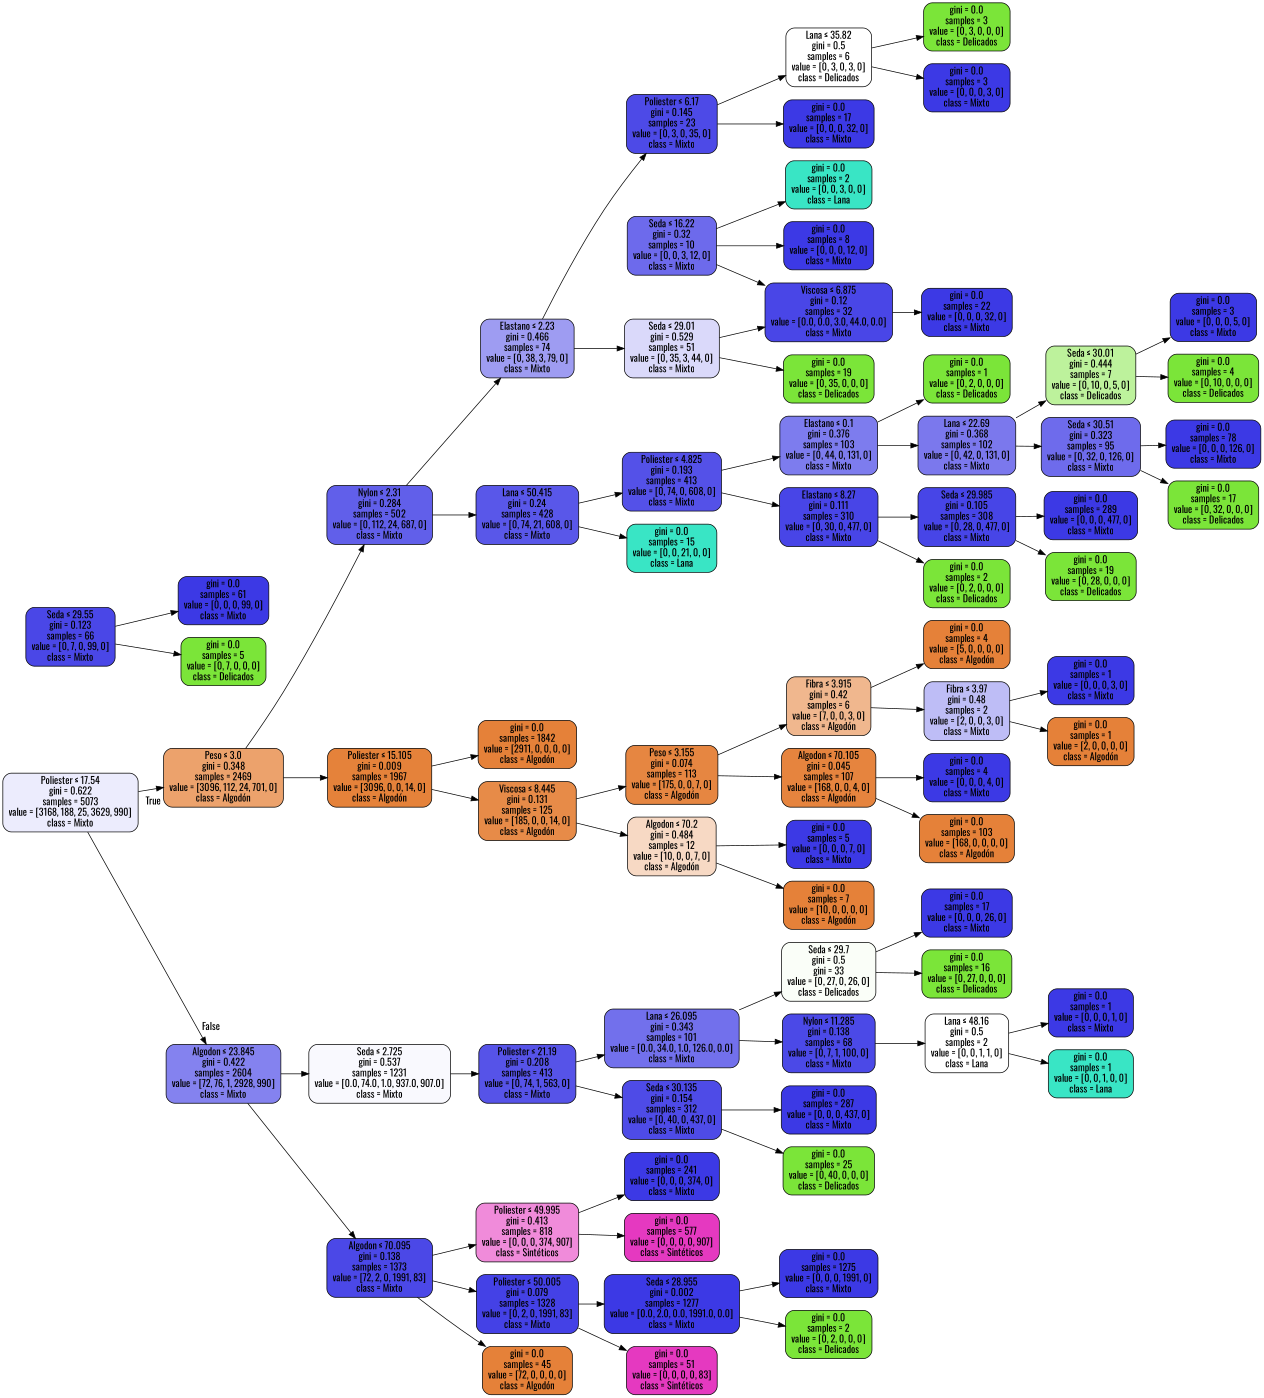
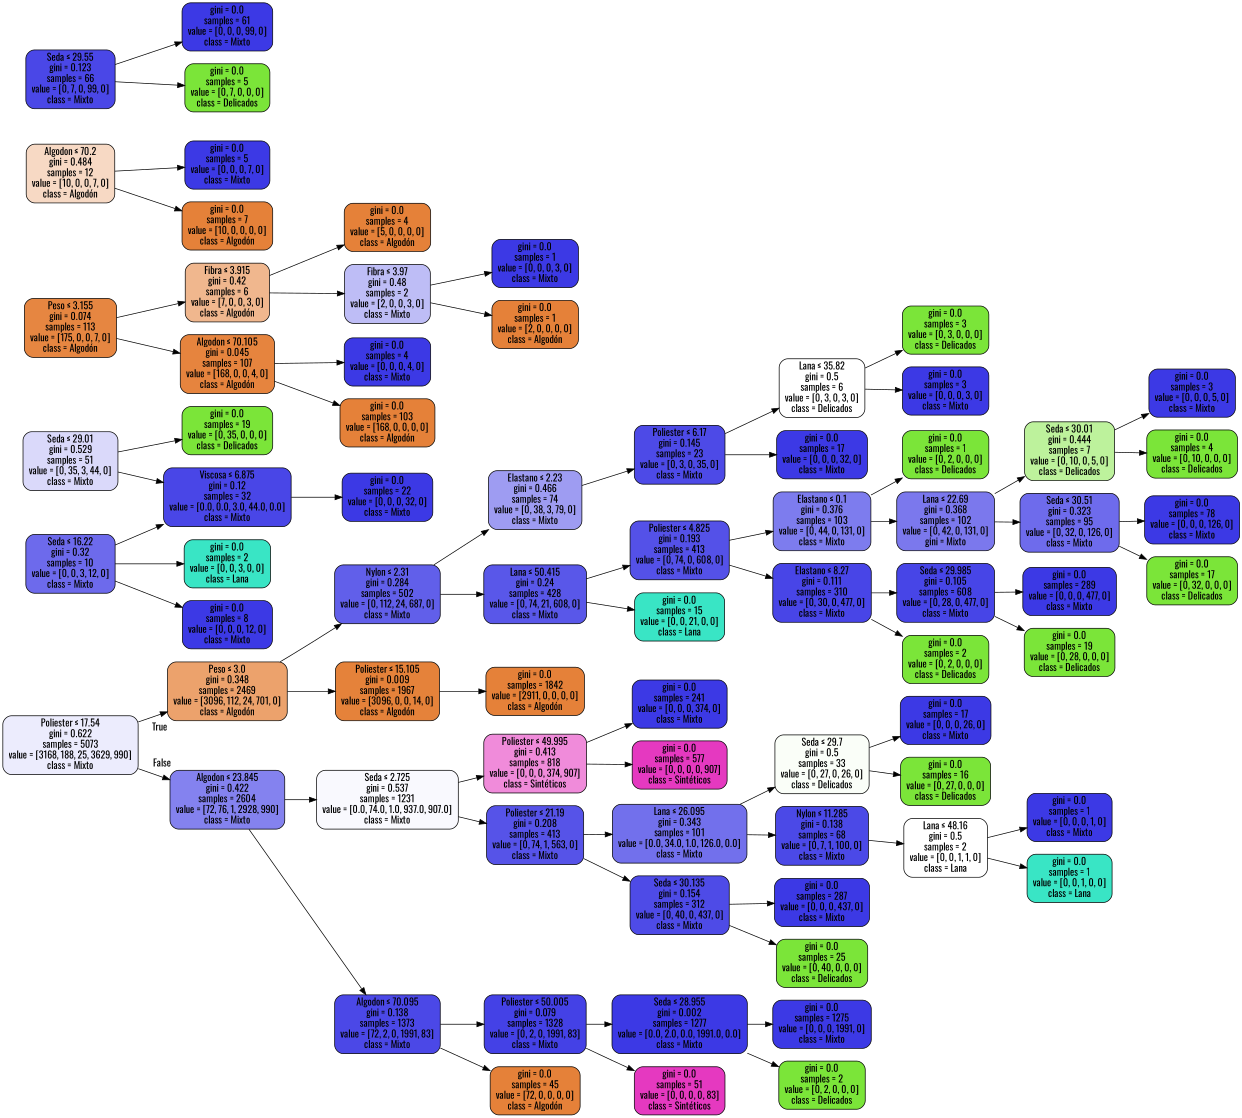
edge "Elastano ≤ 2.23" -> "Seda ≤ 29.01": removed
node "Lana ≤ 22.69": text "class = Mixto" -> "gini = Mixto"
node "Seda ≤ 29.985": text "samples = 308" -> "samples = 608"
node "Viscosa ≤ 8.445": removed
node "Seda ≤ 29.7": text "gini = 33" -> "samples = 33"
edge "Algodon ≤ 70.095" -> "Poliester ≤ 49.995": now "Seda ≤ 2.725" -> "Poliester ≤ 49.995"
